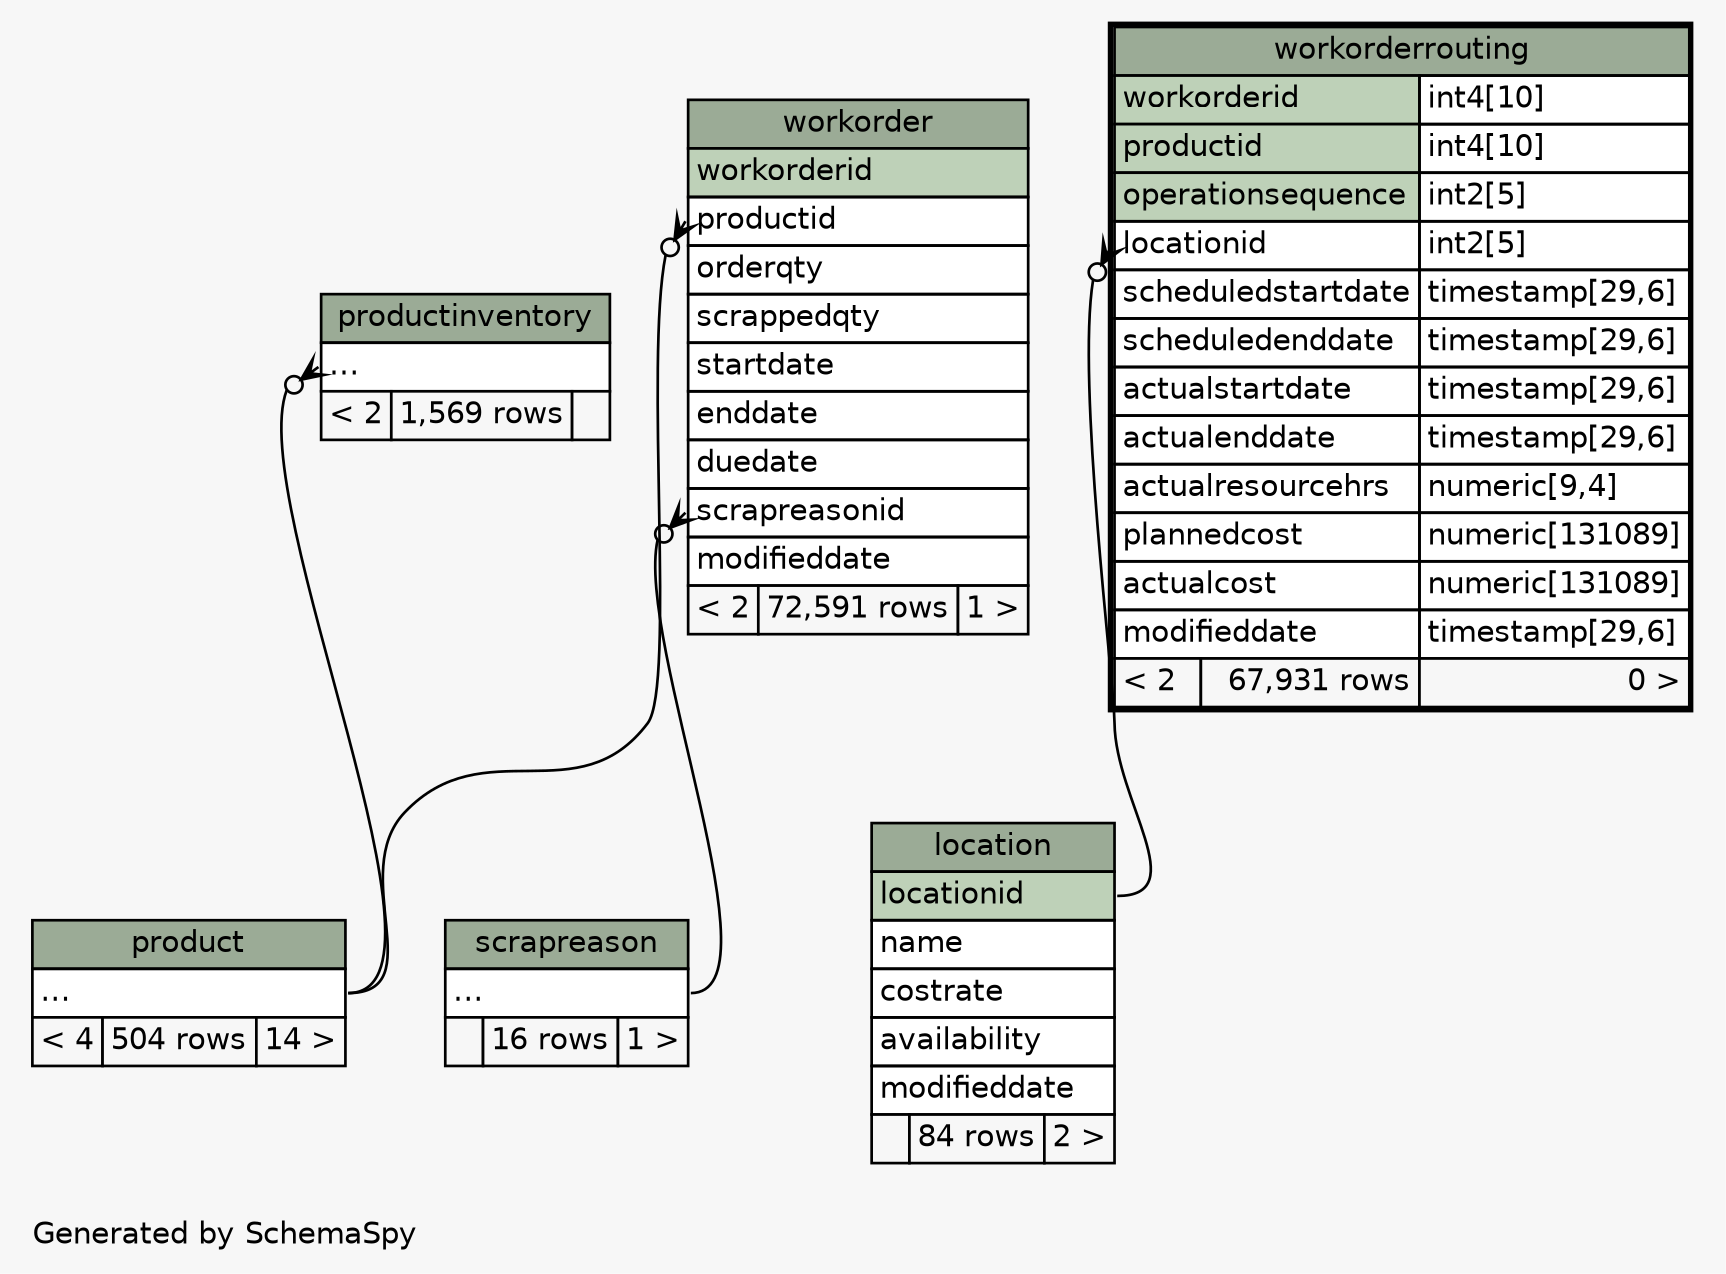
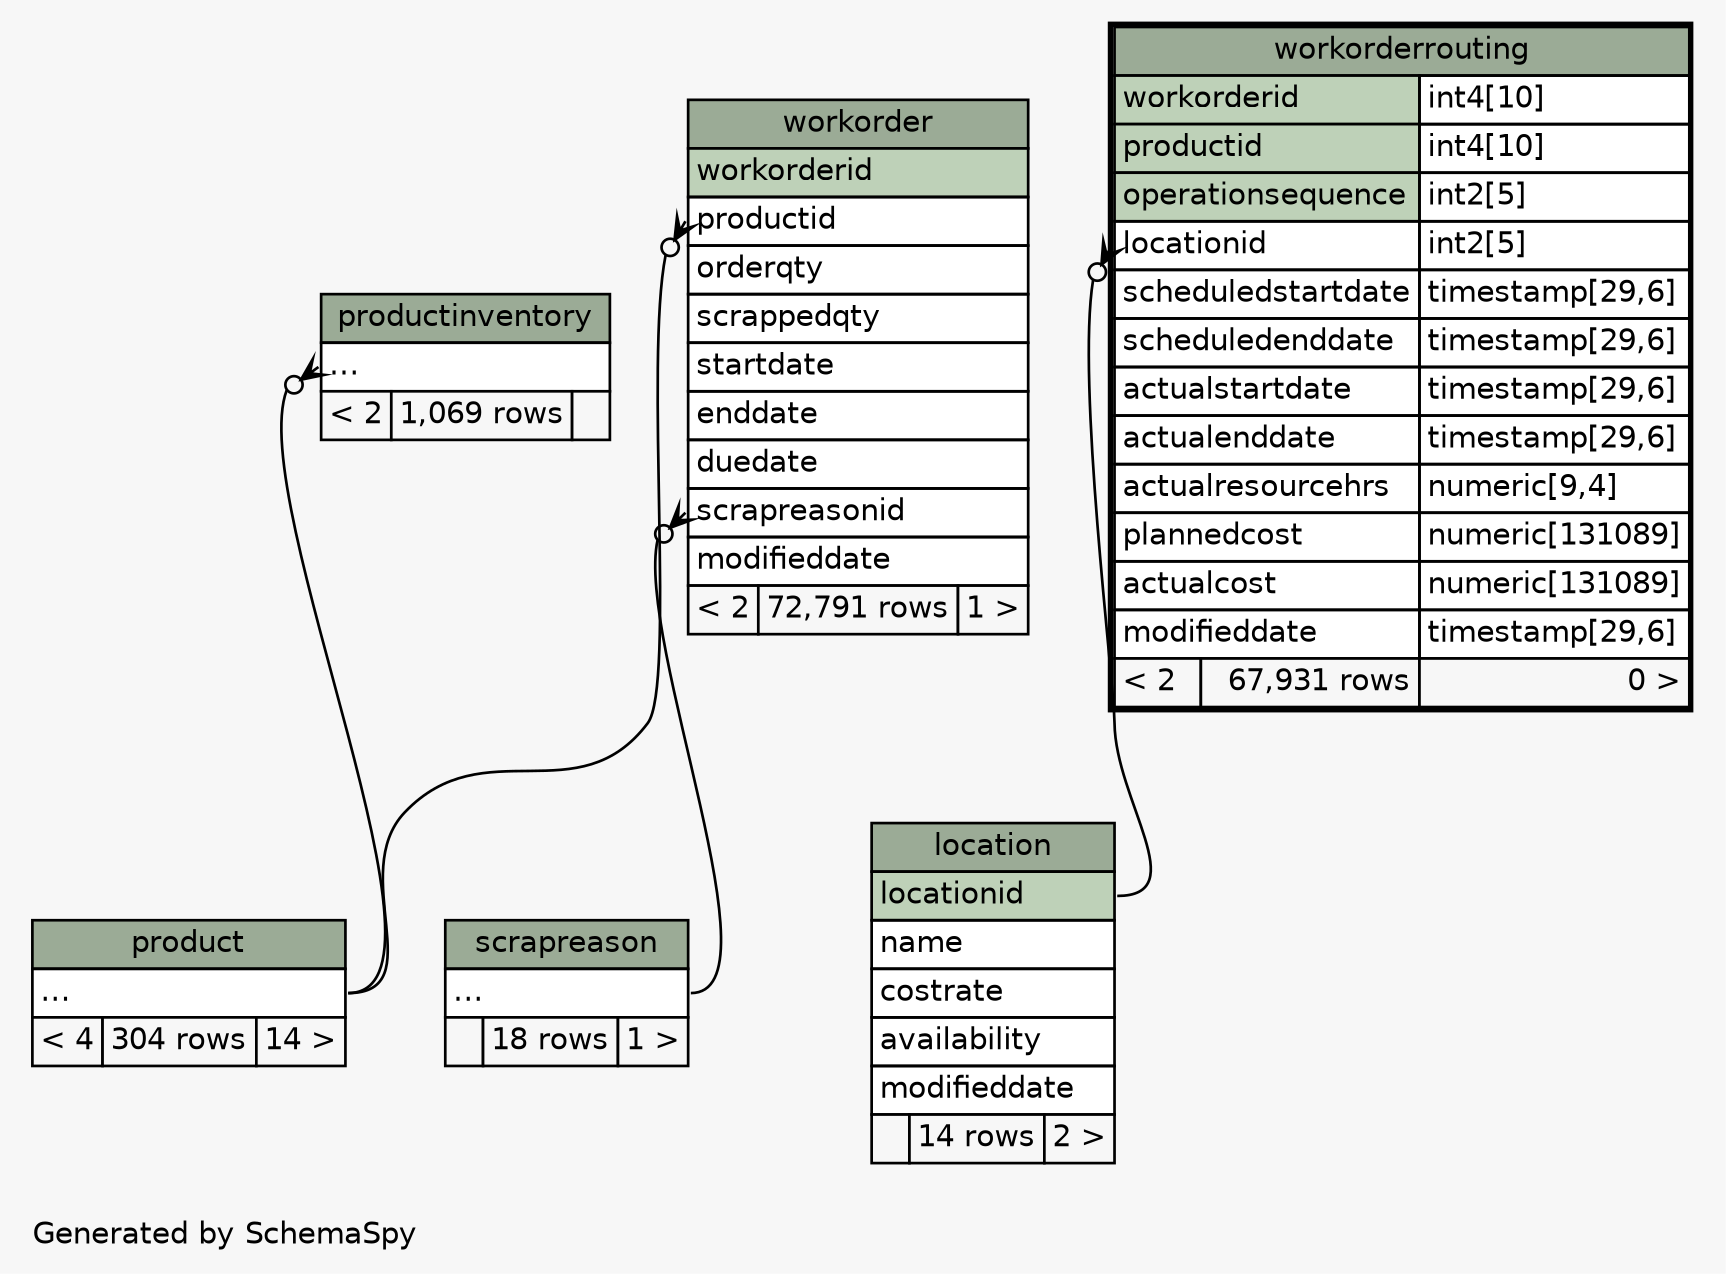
node "productinventory": text "1,569 rows" -> "1,069 rows"
node "workorder": text "72,591 rows" -> "72,791 rows"
node "product": text "504 rows" -> "304 rows"
node "scrapreason": text "16 rows" -> "18 rows"
node "location": text "84 rows" -> "14 rows"
